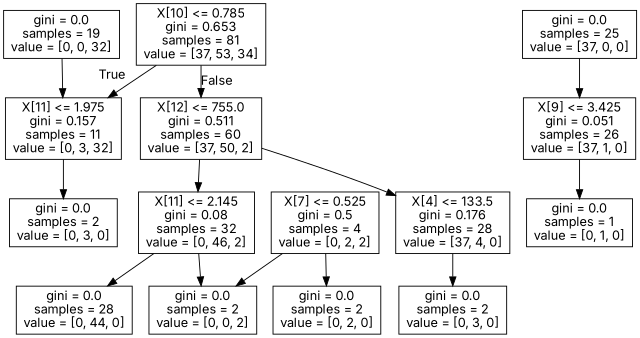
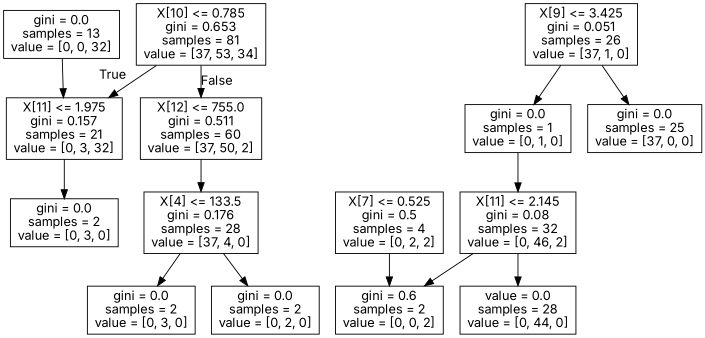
node "gini = 0.0 samples = 19 value = [0, 0, 32]": label "gini = 0.0 samples = 19 value = [0, 0, 32]" -> "gini = 0.0 samples = 13 value = [0, 0, 32]"
edge "gini = 0.0 samples = 25 value = [37, 0, 0]" -> "X[9] <= 3.425 gini = 0.051 samples = 26 value = [37, 1, 0]": reversed
node "X[11] <= 1.975 gini = 0.157 samples = 11 value = [0, 3, 32]": label "X[11] <= 1.975 gini = 0.157 samples = 11 value = [0, 3, 32]" -> "X[11] <= 1.975 gini = 0.157 samples = 21 value = [0, 3, 32]"
edge "X[12] <= 755.0 gini = 0.511 samples = 60 value = [37, 50, 2]" -> "X[11] <= 2.145 gini = 0.08 samples = 32 value = [0, 46, 2]": now "gini = 0.0 samples = 1 value = [0, 1, 0]" -> "X[11] <= 2.145 gini = 0.08 samples = 32 value = [0, 46, 2]"
edge "X[7] <= 0.525 gini = 0.5 samples = 4 value = [0, 2, 2]" -> "gini = 0.0 samples = 2 value = [0, 2, 0]": now "X[4] <= 133.5 gini = 0.176 samples = 28 value = [37, 4, 0]" -> "gini = 0.0 samples = 2 value = [0, 2, 0]"
node "gini = 0.0 samples = 28 value = [0, 44, 0]": label "gini = 0.0 samples = 28 value = [0, 44, 0]" -> "value = 0.0 samples = 28 value = [0, 44, 0]"
node "gini = 0.0 samples = 2 value = [0, 0, 2]": label "gini = 0.0 samples = 2 value = [0, 0, 2]" -> "gini = 0.6 samples = 2 value = [0, 0, 2]"
